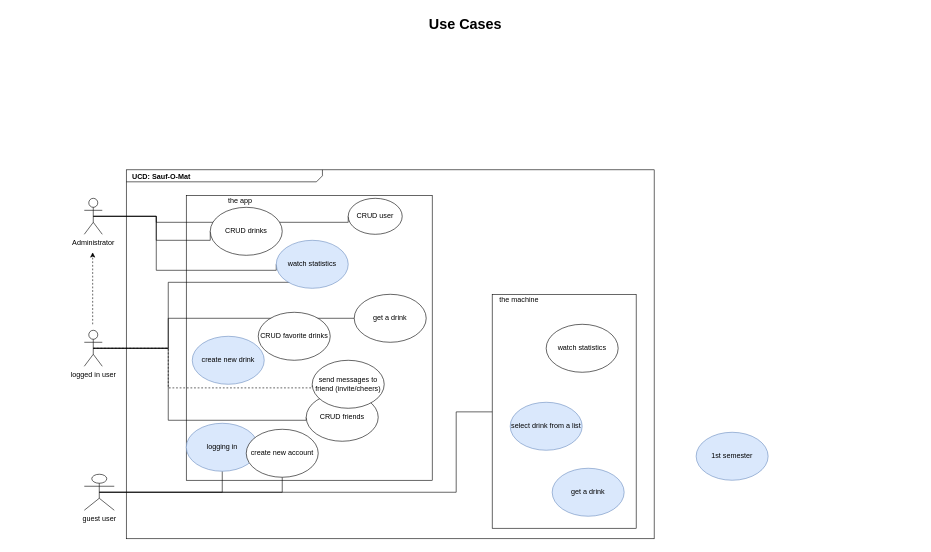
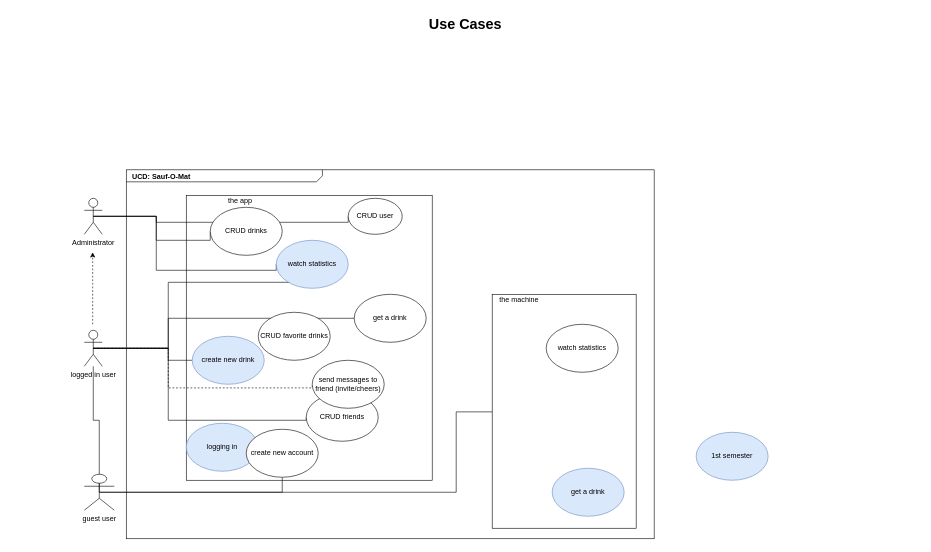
edge "logged in user" -- "create new drink": added
node "select drink from a list": removed
edge "logging in" -- "guest user": now "logged in user" -- "guest user"
